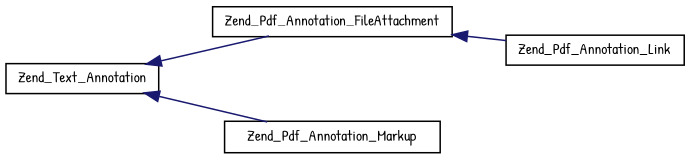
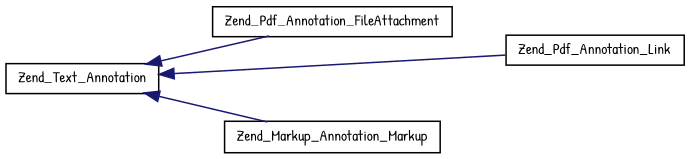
edge "Zend_Pdf_Annotation_Link" -> "Zend_Pdf_Annotation_FileAttachment": now "Zend_Pdf_Annotation_Link" -> "Zend_Text_Annotation"
node "Zend_Pdf_Annotation_Markup": label "Zend_Pdf_Annotation_Markup" -> "Zend_Markup_Annotation_Markup"
